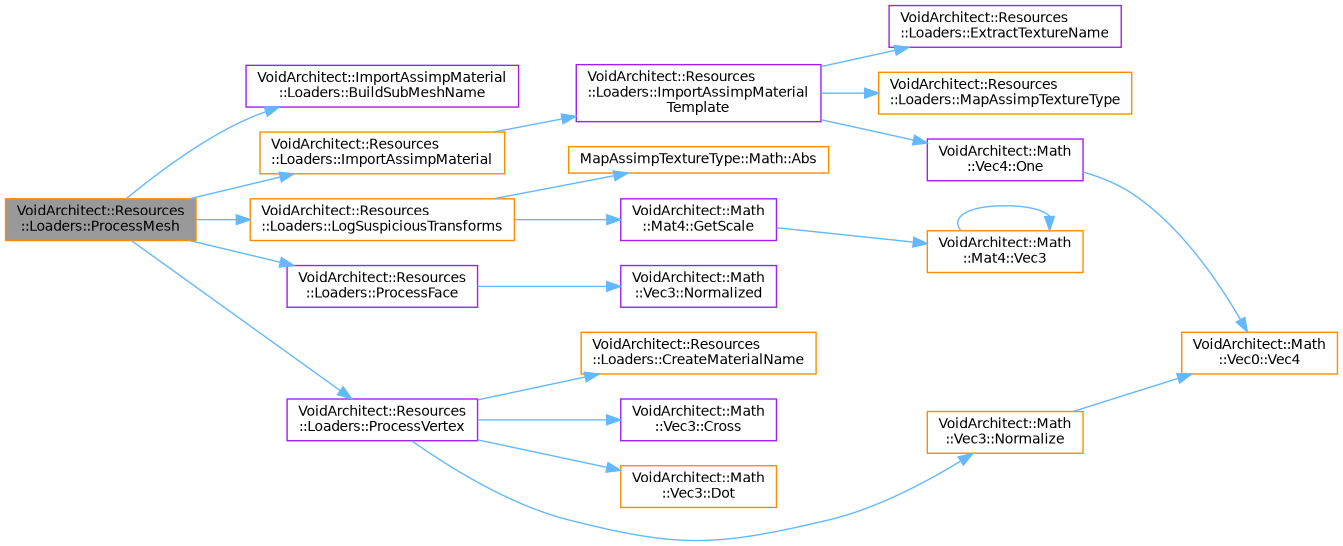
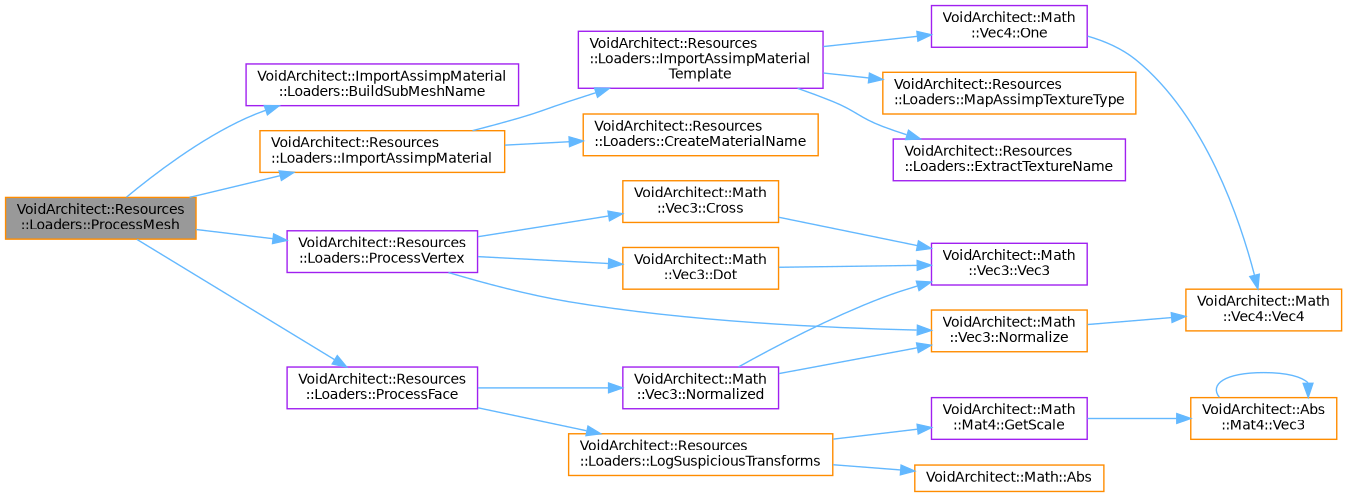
node "MapAssimpTextureType::Math::Abs": label "MapAssimpTextureType::Math::Abs" -> "VoidArchitect::Math::Abs"
edge "VoidArchitect::Resources ::Loaders::ProcessMesh" -> "VoidArchitect::Resources ::Loaders::LogSuspiciousTransforms": now "VoidArchitect::Resources ::Loaders::ProcessFace" -> "VoidArchitect::Resources ::Loaders::LogSuspiciousTransforms"
node "VoidArchitect::Math ::Mat4::Vec3": label "VoidArchitect::Math ::Mat4::Vec3" -> "VoidArchitect::Abs ::Mat4::Vec3"
node "VoidArchitect::Math ::Vec3::Vec3": added
node "VoidArchitect::Math ::Vec0::Vec4": label "VoidArchitect::Math ::Vec0::Vec4" -> "VoidArchitect::Math ::Vec4::Vec4"
edge "VoidArchitect::Math ::Vec3::Normalized" -> "VoidArchitect::Math ::Vec3::Normalize": added
edge "VoidArchitect::Resources ::Loaders::ProcessVertex" -> "VoidArchitect::Resources ::Loaders::CreateMaterialName": now "VoidArchitect::Resources ::Loaders::ImportAssimpMaterial" -> "VoidArchitect::Resources ::Loaders::CreateMaterialName"
node "VoidArchitect::Math ::Vec3::Cross": color purple -> darkorange
